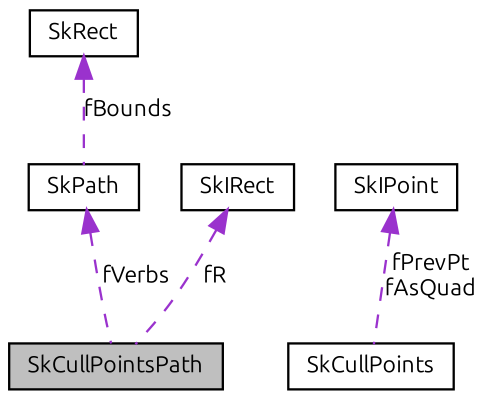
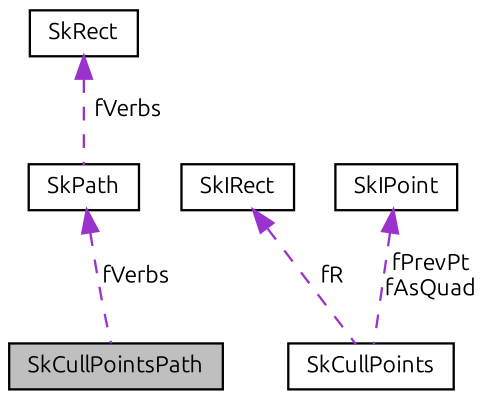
edge "SkPath" -> "SkRect": label "fBounds" -> "fVerbs"
edge "SkCullPointsPath" -> "SkIRect": now "SkCullPoints" -> "SkIRect"
